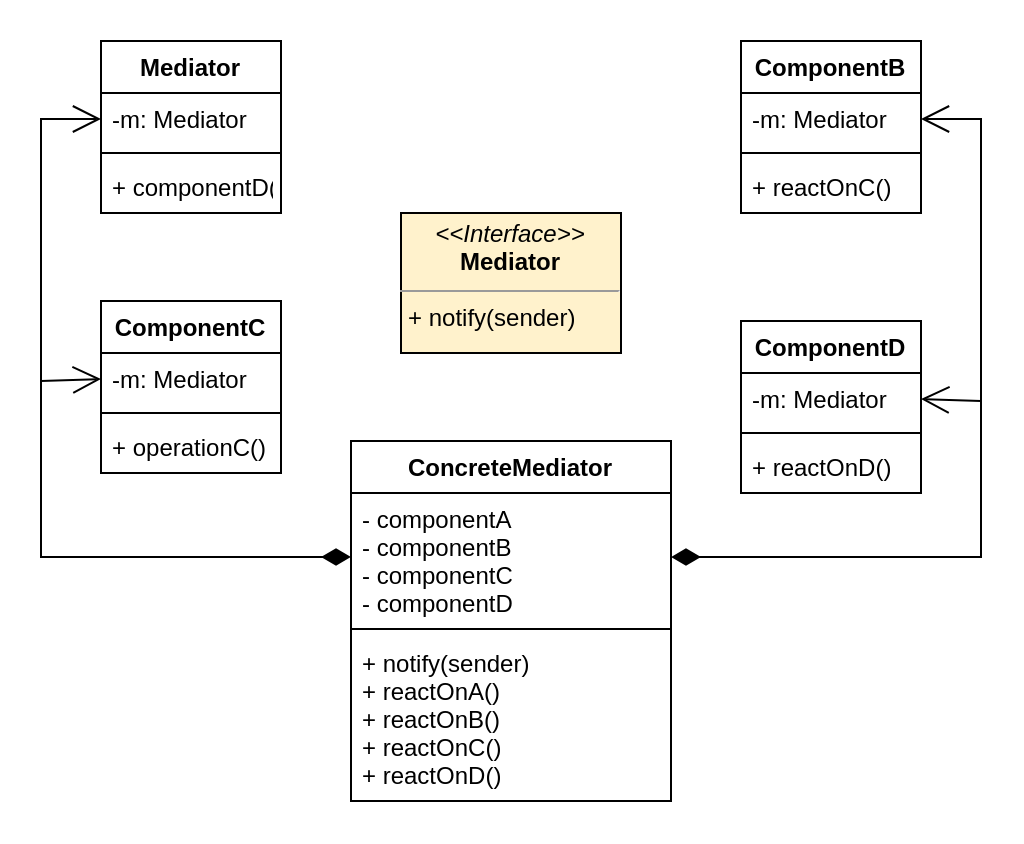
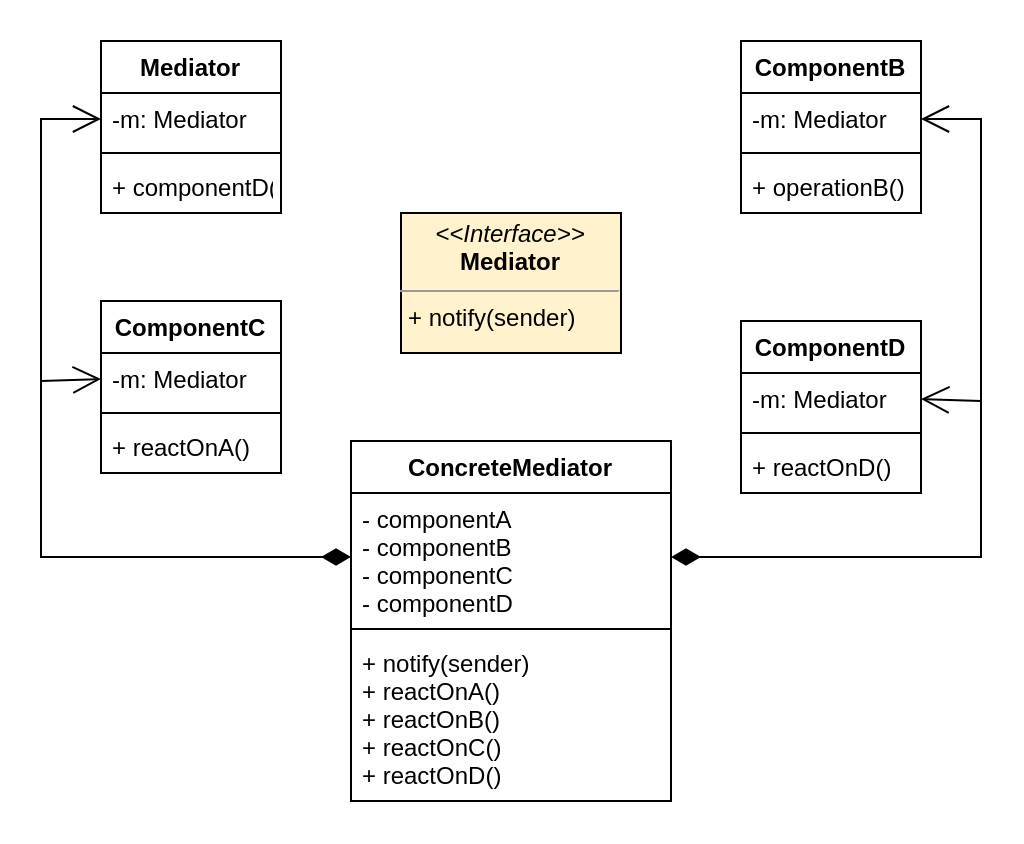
node "+ reactOnC()": label "+ reactOnC()" -> "+ operationB()"
node "+ operationC()": label "+ operationC()" -> "+ reactOnA()"
